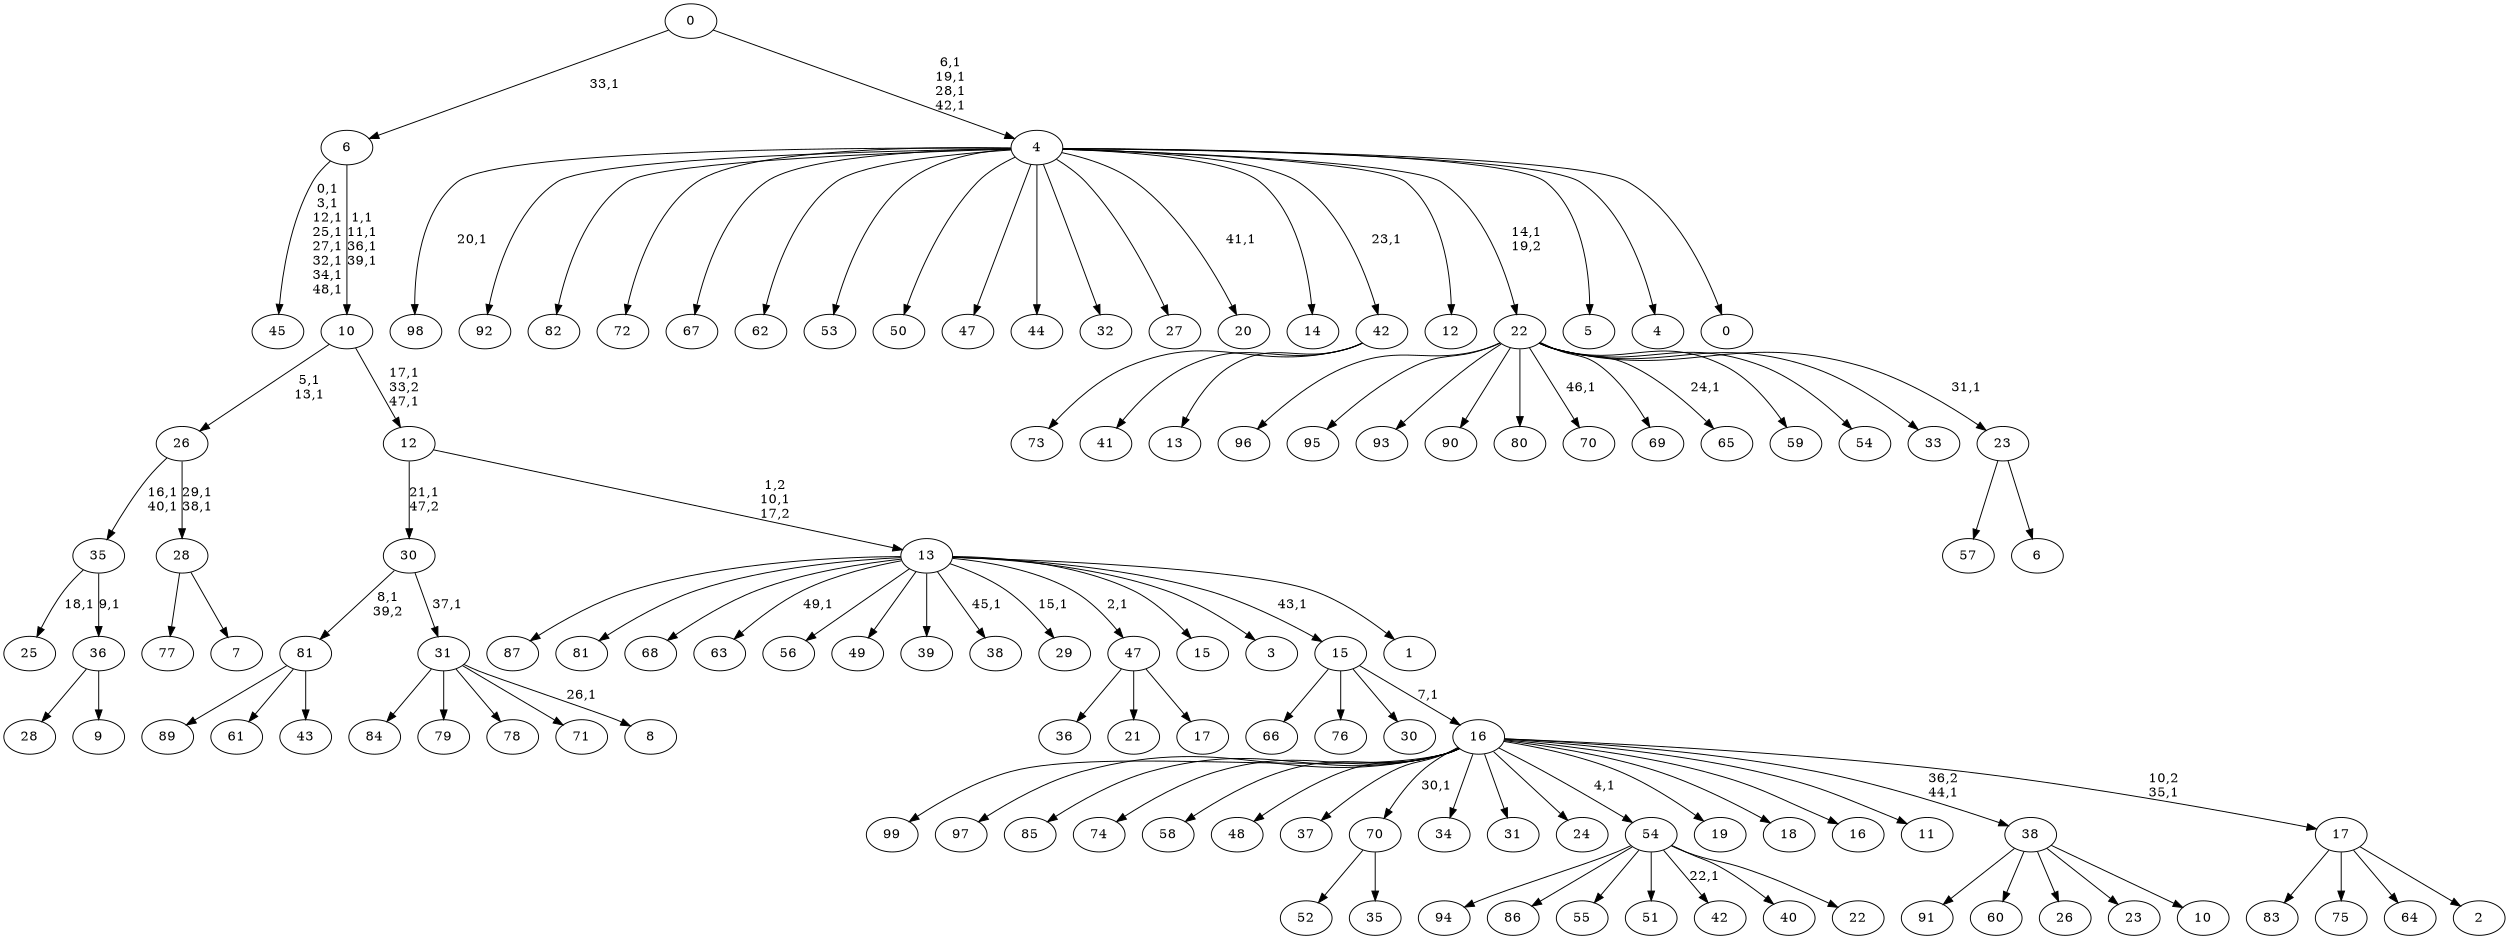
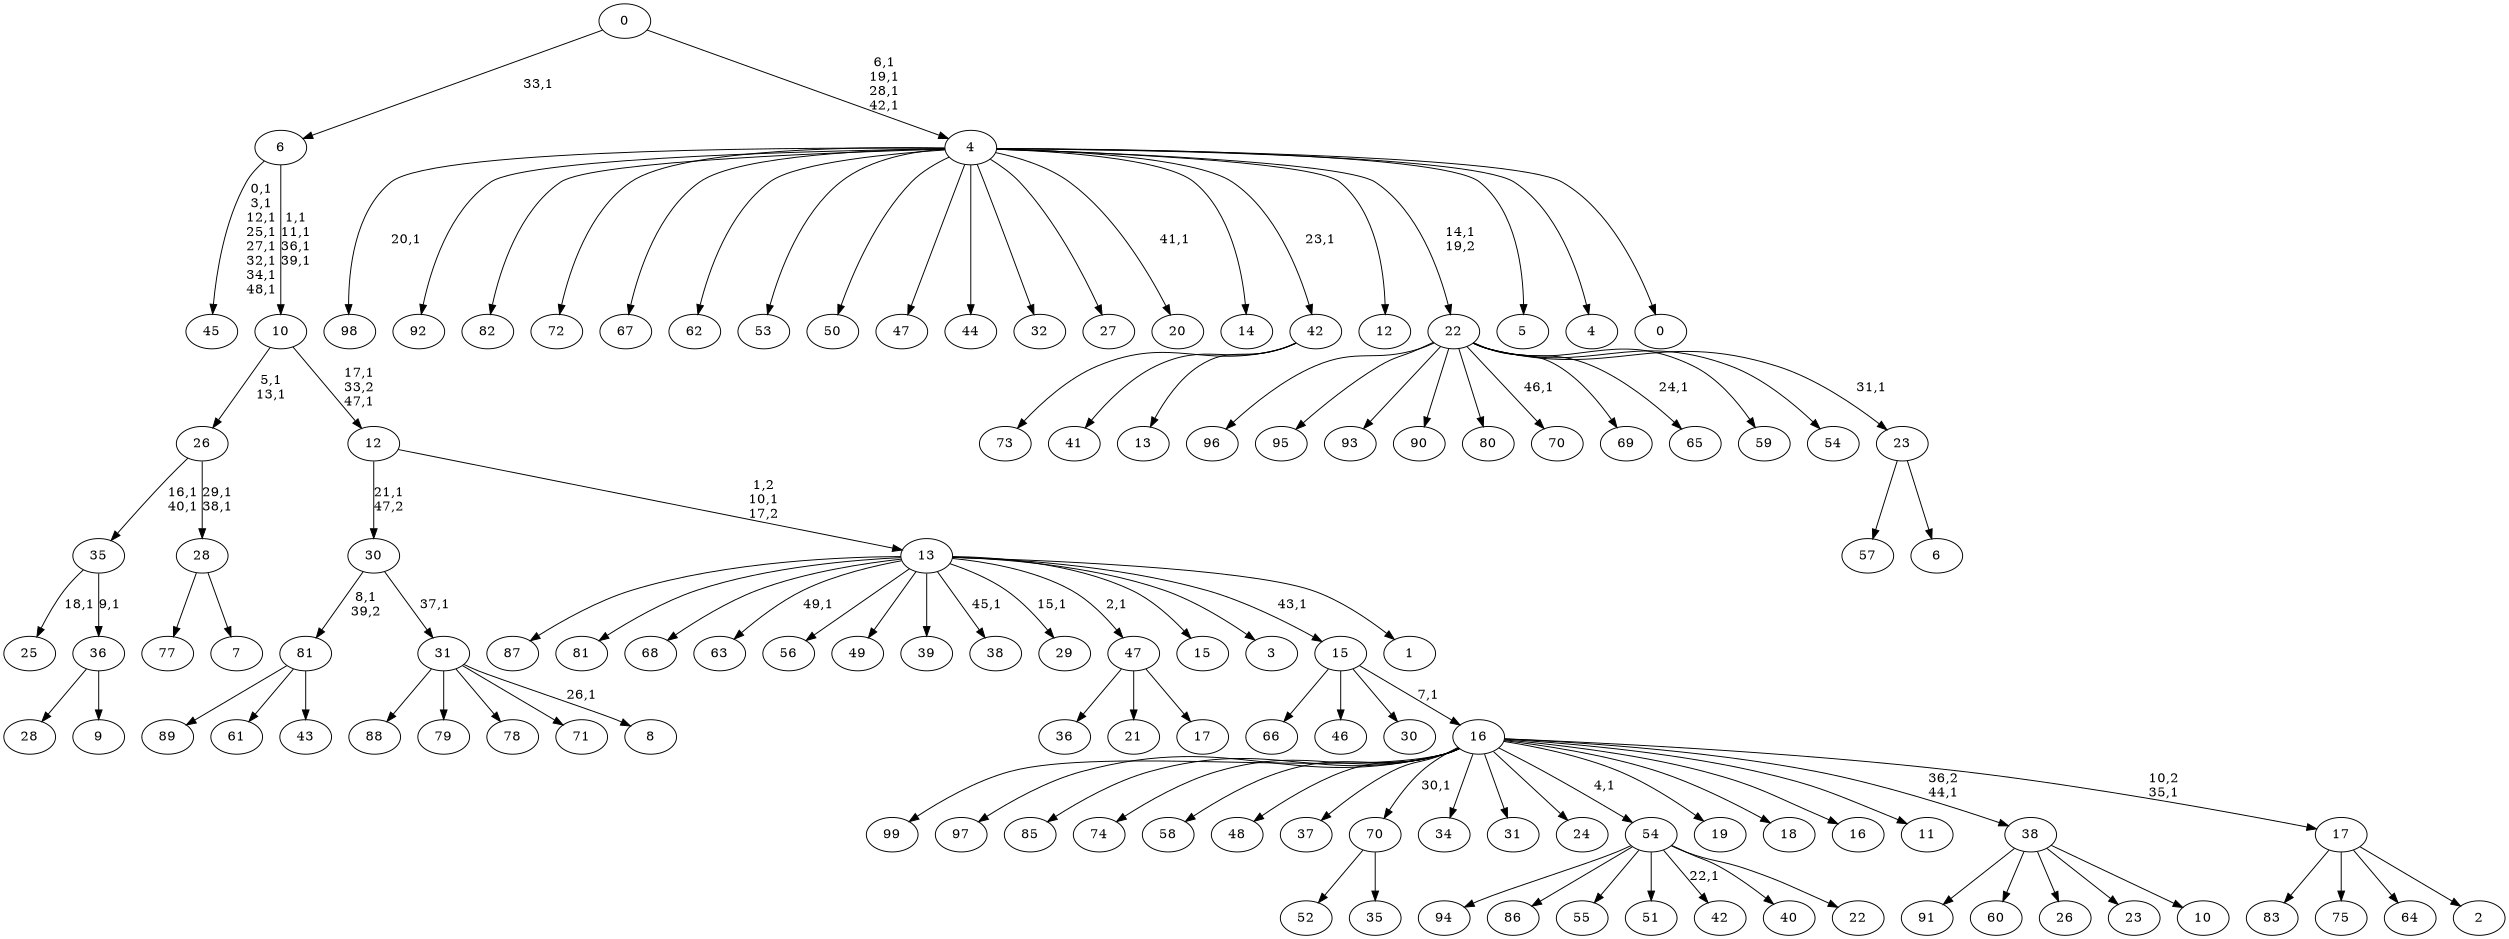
node "33": removed
node "84": label "84" -> "88"
node "76": label "76" -> "46"
